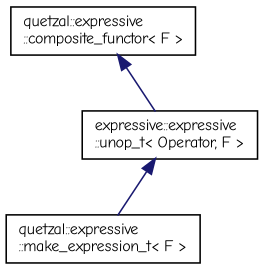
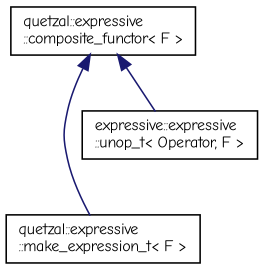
edge "quetzal::expressive ::make_expression_t< F >" -> "expressive::expressive ::unop_t< Operator, F >": now "quetzal::expressive ::make_expression_t< F >" -> "quetzal::expressive ::composite_functor< F >"
